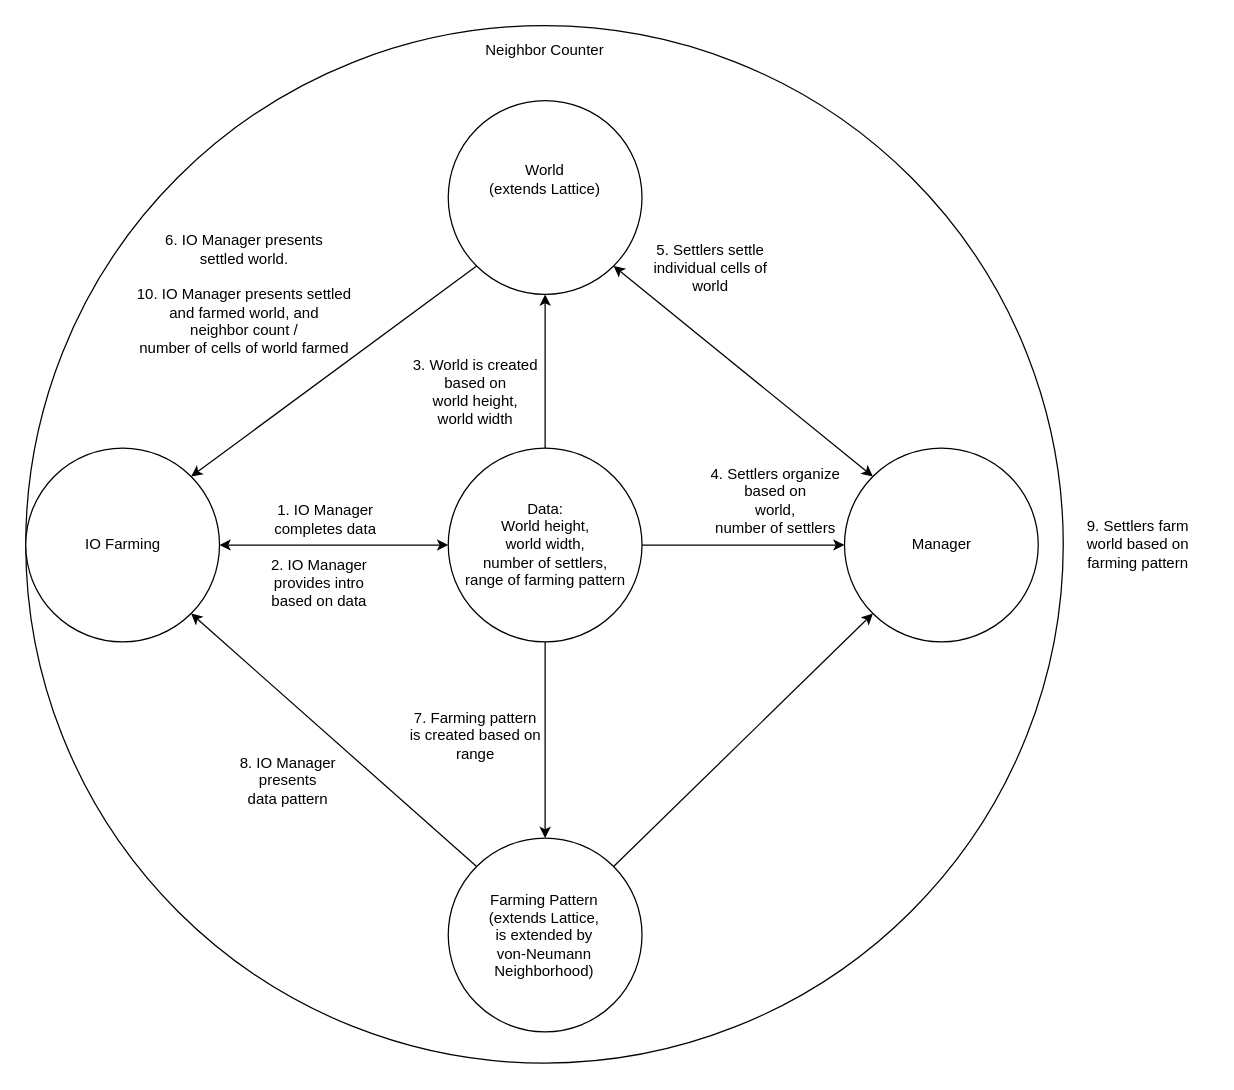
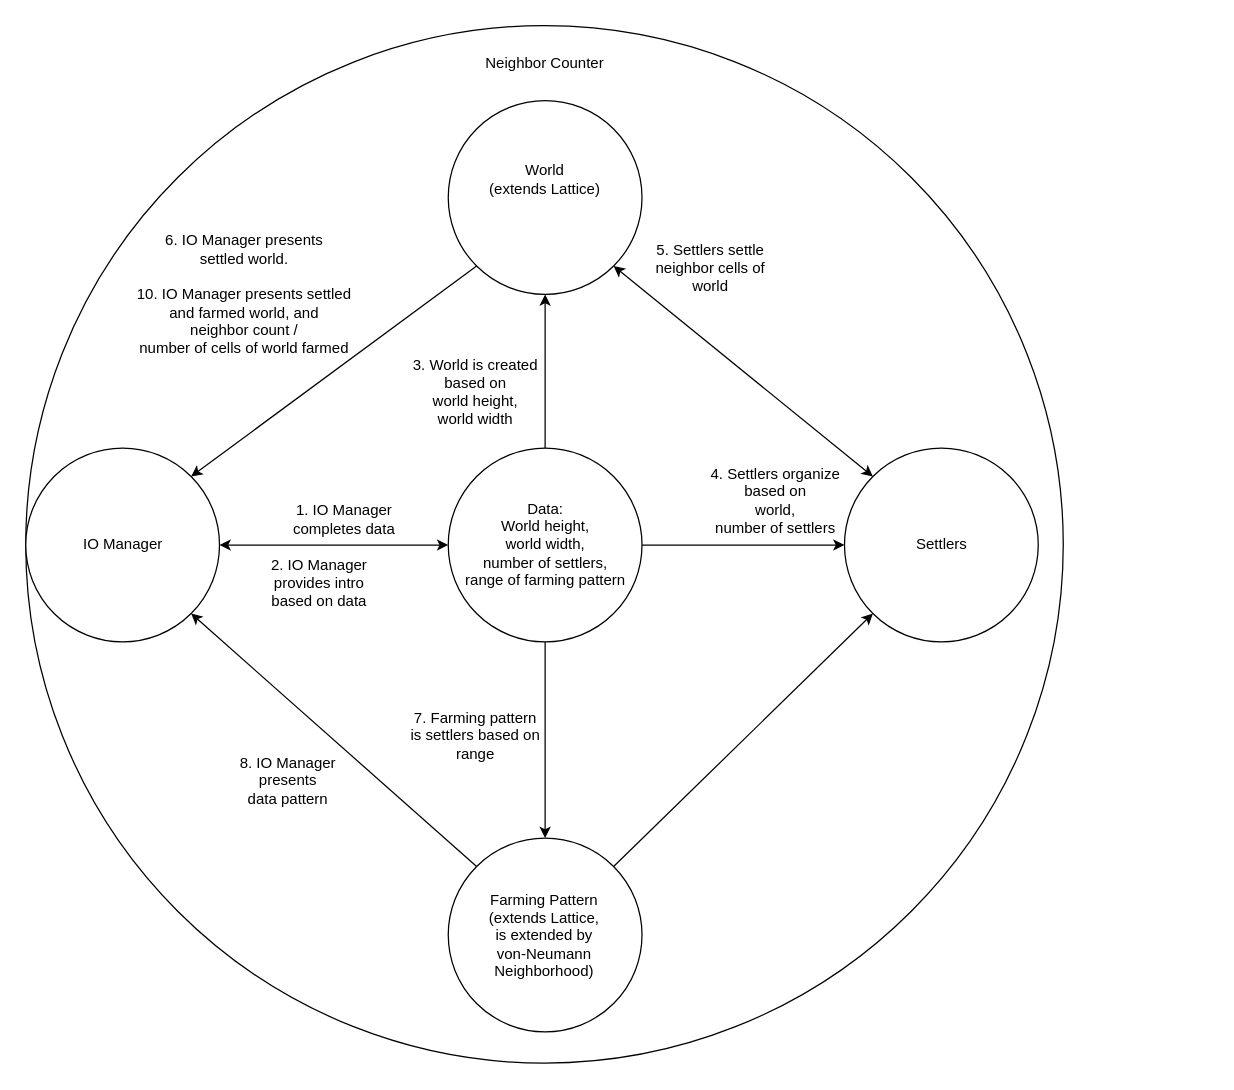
node "Neighbor Counter": moved (545, 51) -> (545, 63)
node "5. Settlers settle individual cells of world": label "5. Settlers settle individual cells of world" -> "5. Settlers settle neighbor cells of world"
node "1. IO Manager completes data": moved (326, 519) -> (344, 519)
node "IO Farming": label "IO Farming" -> "IO Manager"
node "Manager": label "Manager" -> "Settlers"
node "9. Settlers farm world based on farming pattern": removed
node "7. Farming pattern is created based on range": label "7. Farming pattern is created based on range" -> "7. Farming pattern is settlers based on range"
